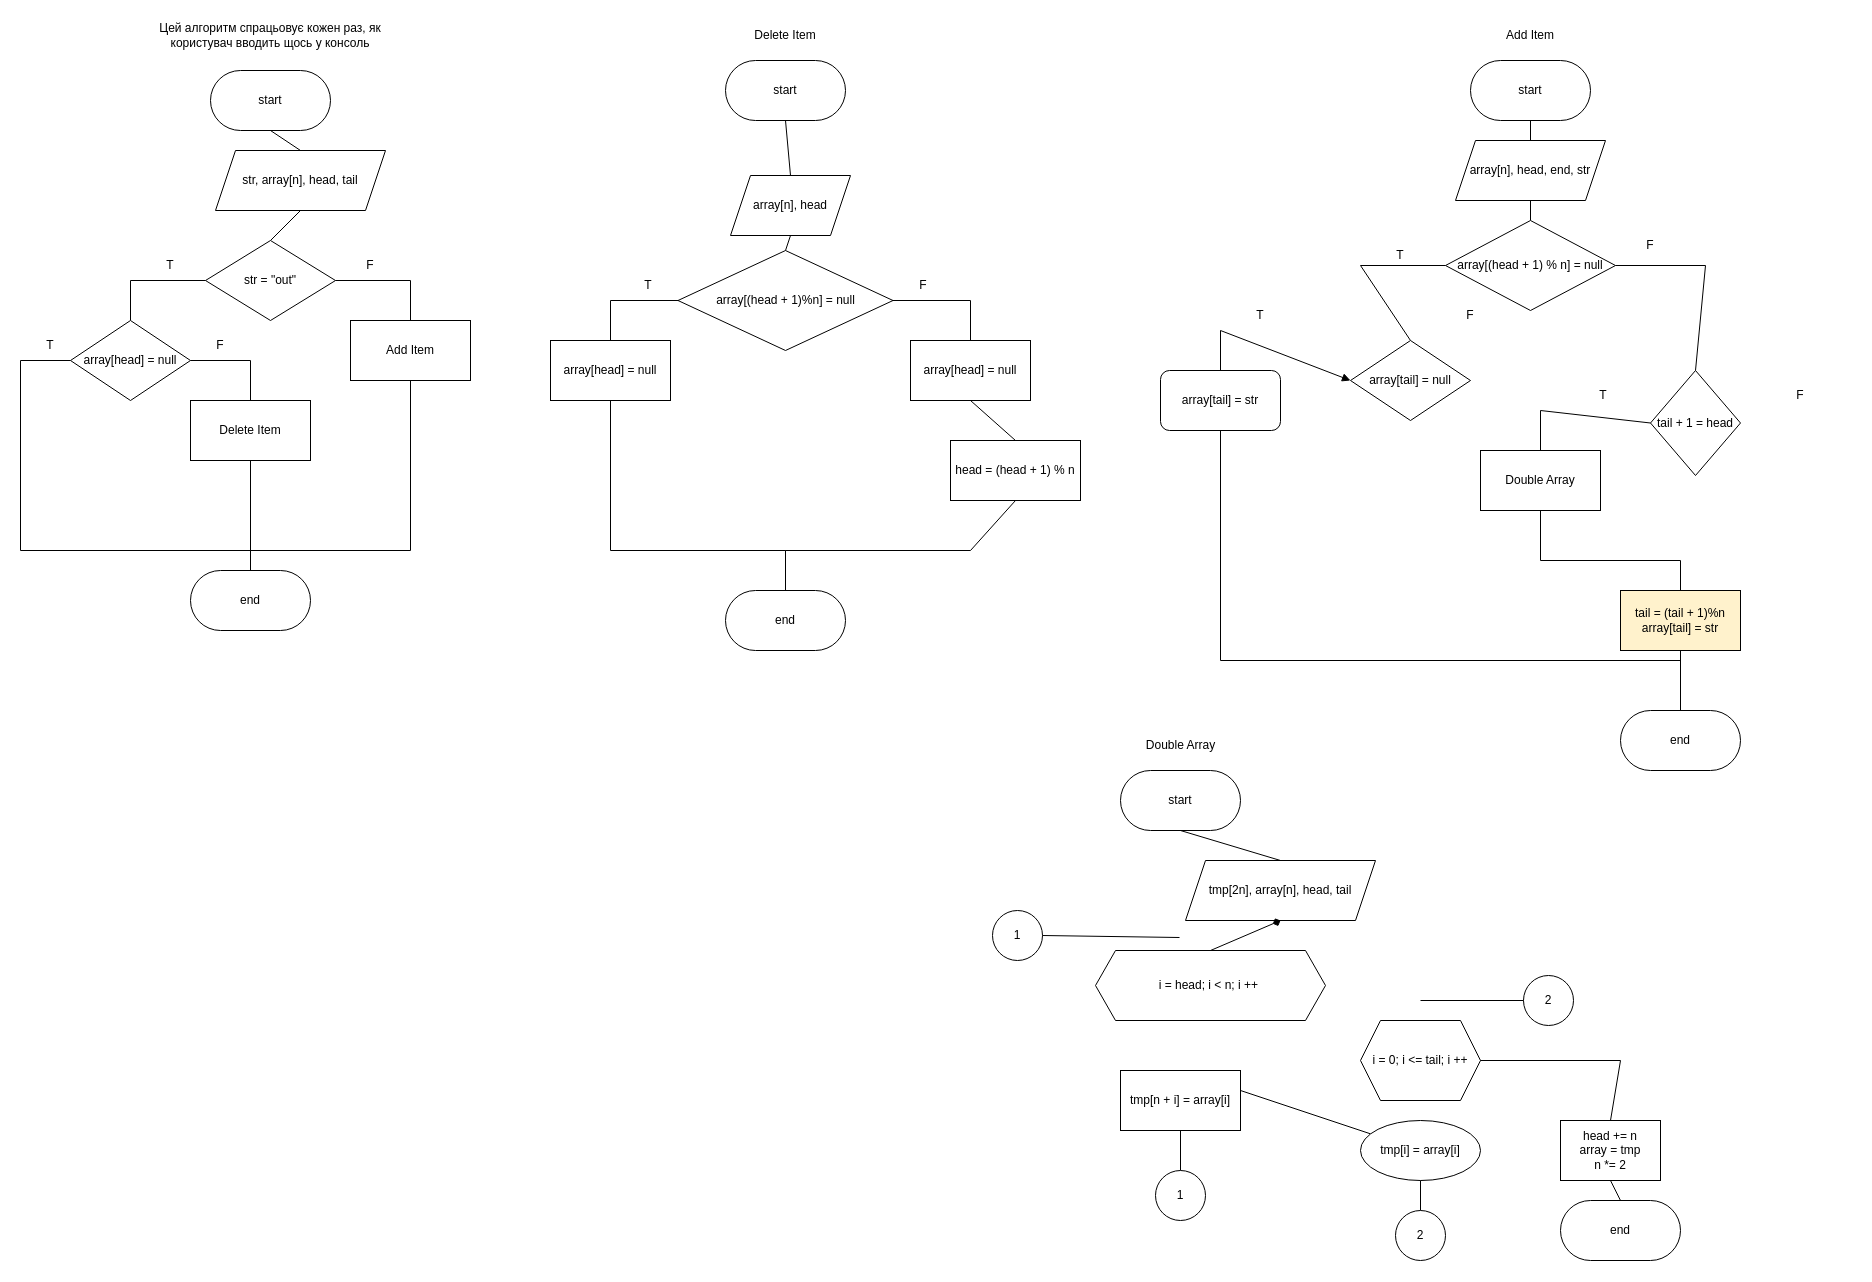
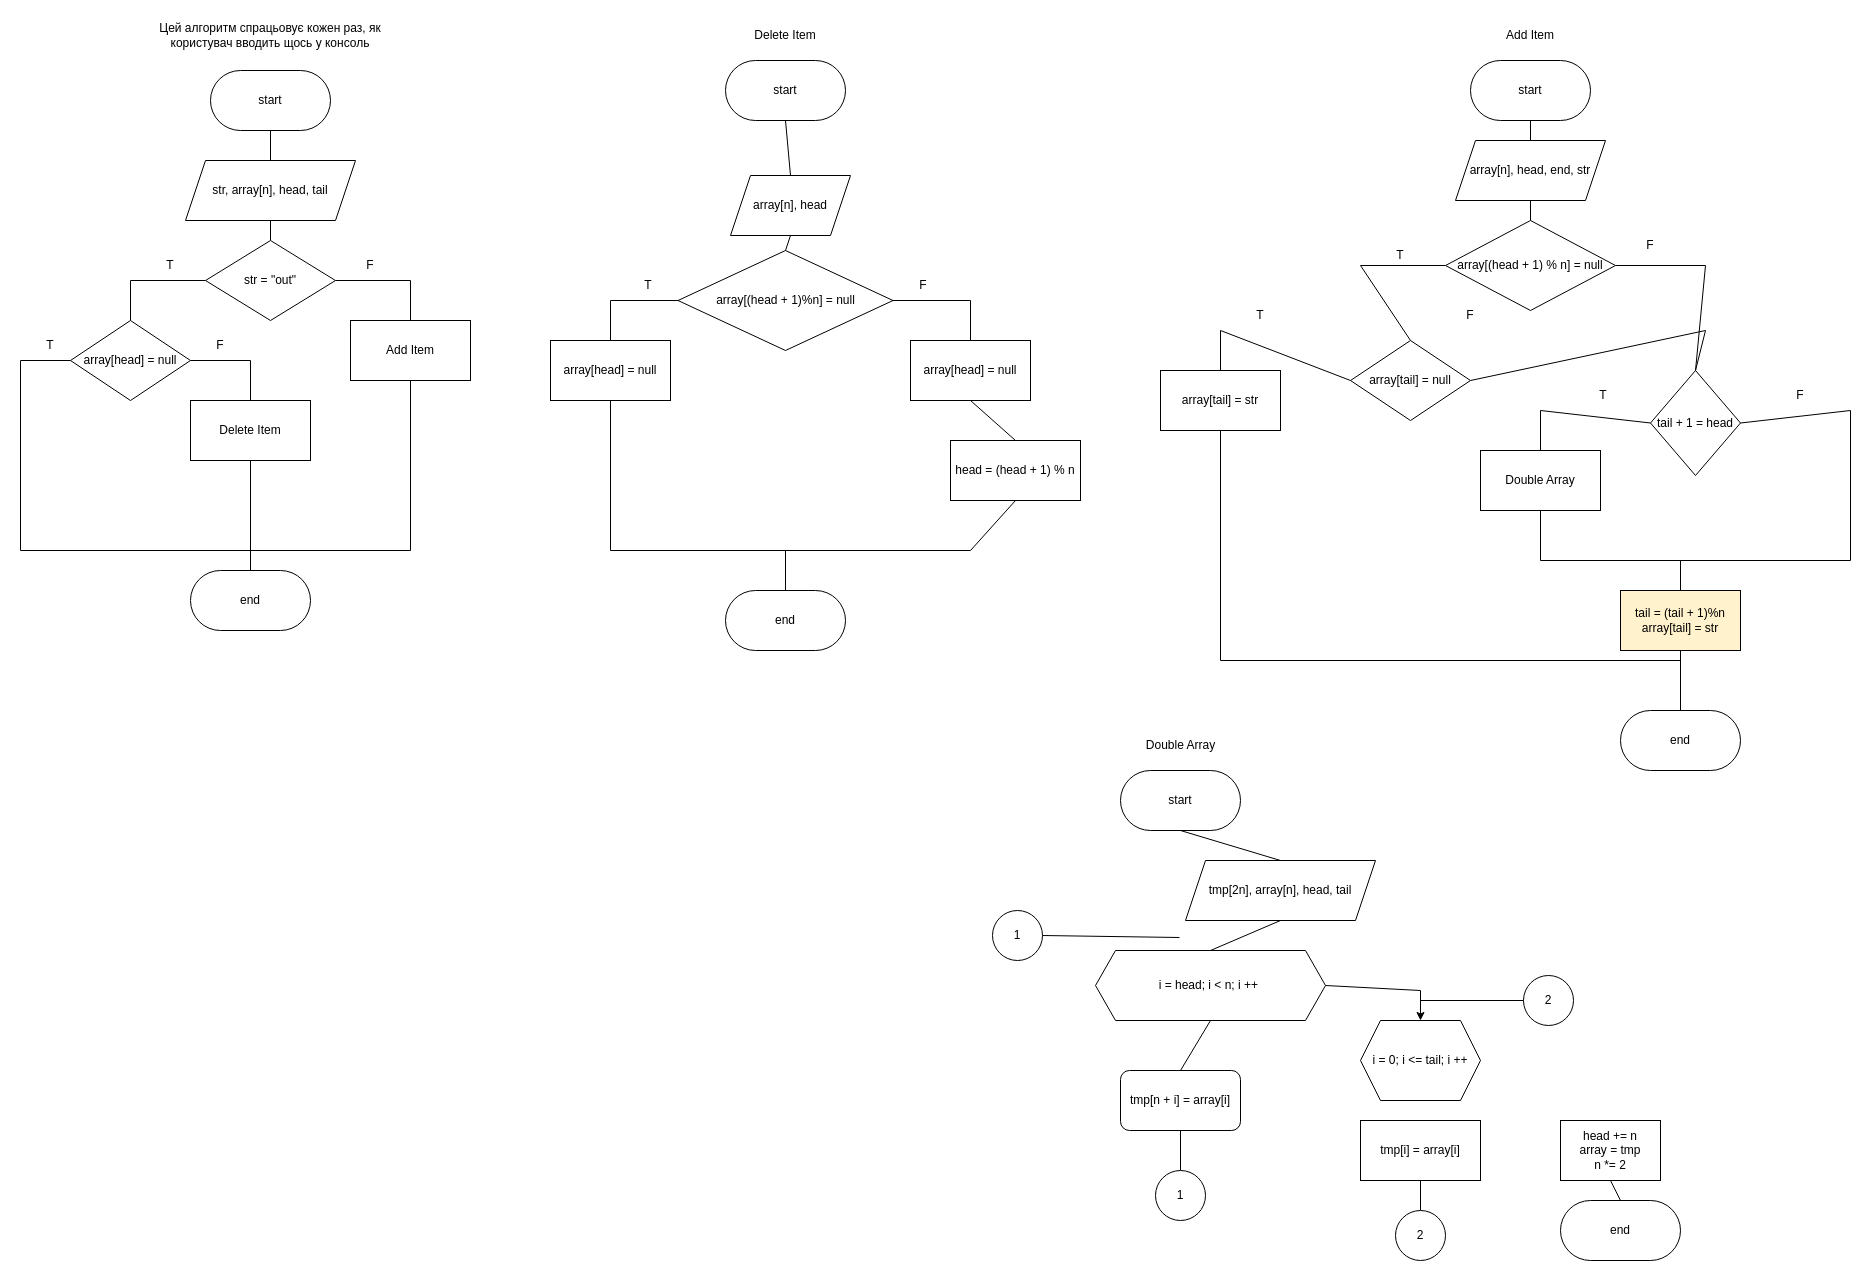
node "str, array[n], head, tail": moved (301, 181) -> (271, 191)
edge "array[tail] = null" -- "tail + 1 = head": added
edge "array[tail] = str" -> "array[tail] = null": arrowhead block -> none
node "array[tail] = str": shape rounded rectangle -> rectangle
edge "tail + 1 = head" -- "tail = (tail + 1)%n array[tail] = str": added
edge "i = head; i < n; i ++" -> "tmp[2n], array[n], head, tail": arrowhead diamond -> none
edge "i = head; i < n; i ++" -> "i = 0; i <= tail; i ++": added
edge "i = 0; i <= tail; i ++" -- "head += n array = tmp n *= 2": removed
node "tmp[n + i] = array[i]": shape rectangle -> rounded rectangle
edge "tmp[n + i] = array[i]" -- "tmp[i] = array[i]": now "tmp[n + i] = array[i]" -- "i = head; i < n; i ++"
node "tmp[i] = array[i]": shape ellipse -> rectangle
